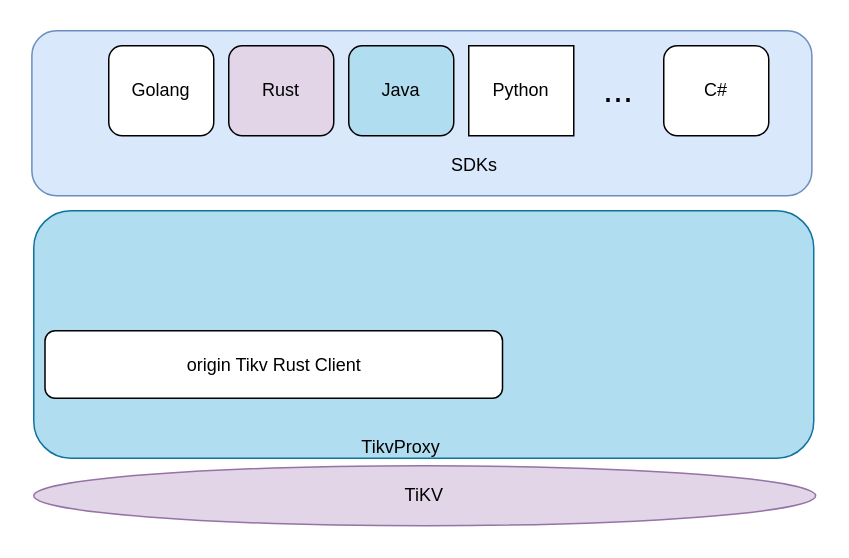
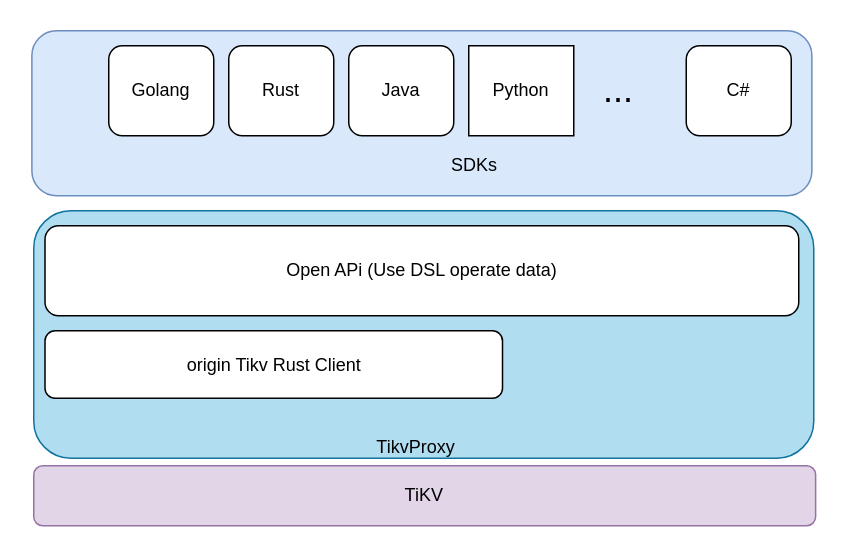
node "Rust": fillcolor #e1d5e7 -> #ffffff
node "Java": fillcolor #b1ddf0 -> #ffffff
node "C#": moved (716, 91) -> (739, 91)
node "Open APi (Use DSL operate data)": added
node "TikvProxy": moved (401, 436) -> (416, 436)
node "TiKV": shape ellipse -> rounded rectangle
